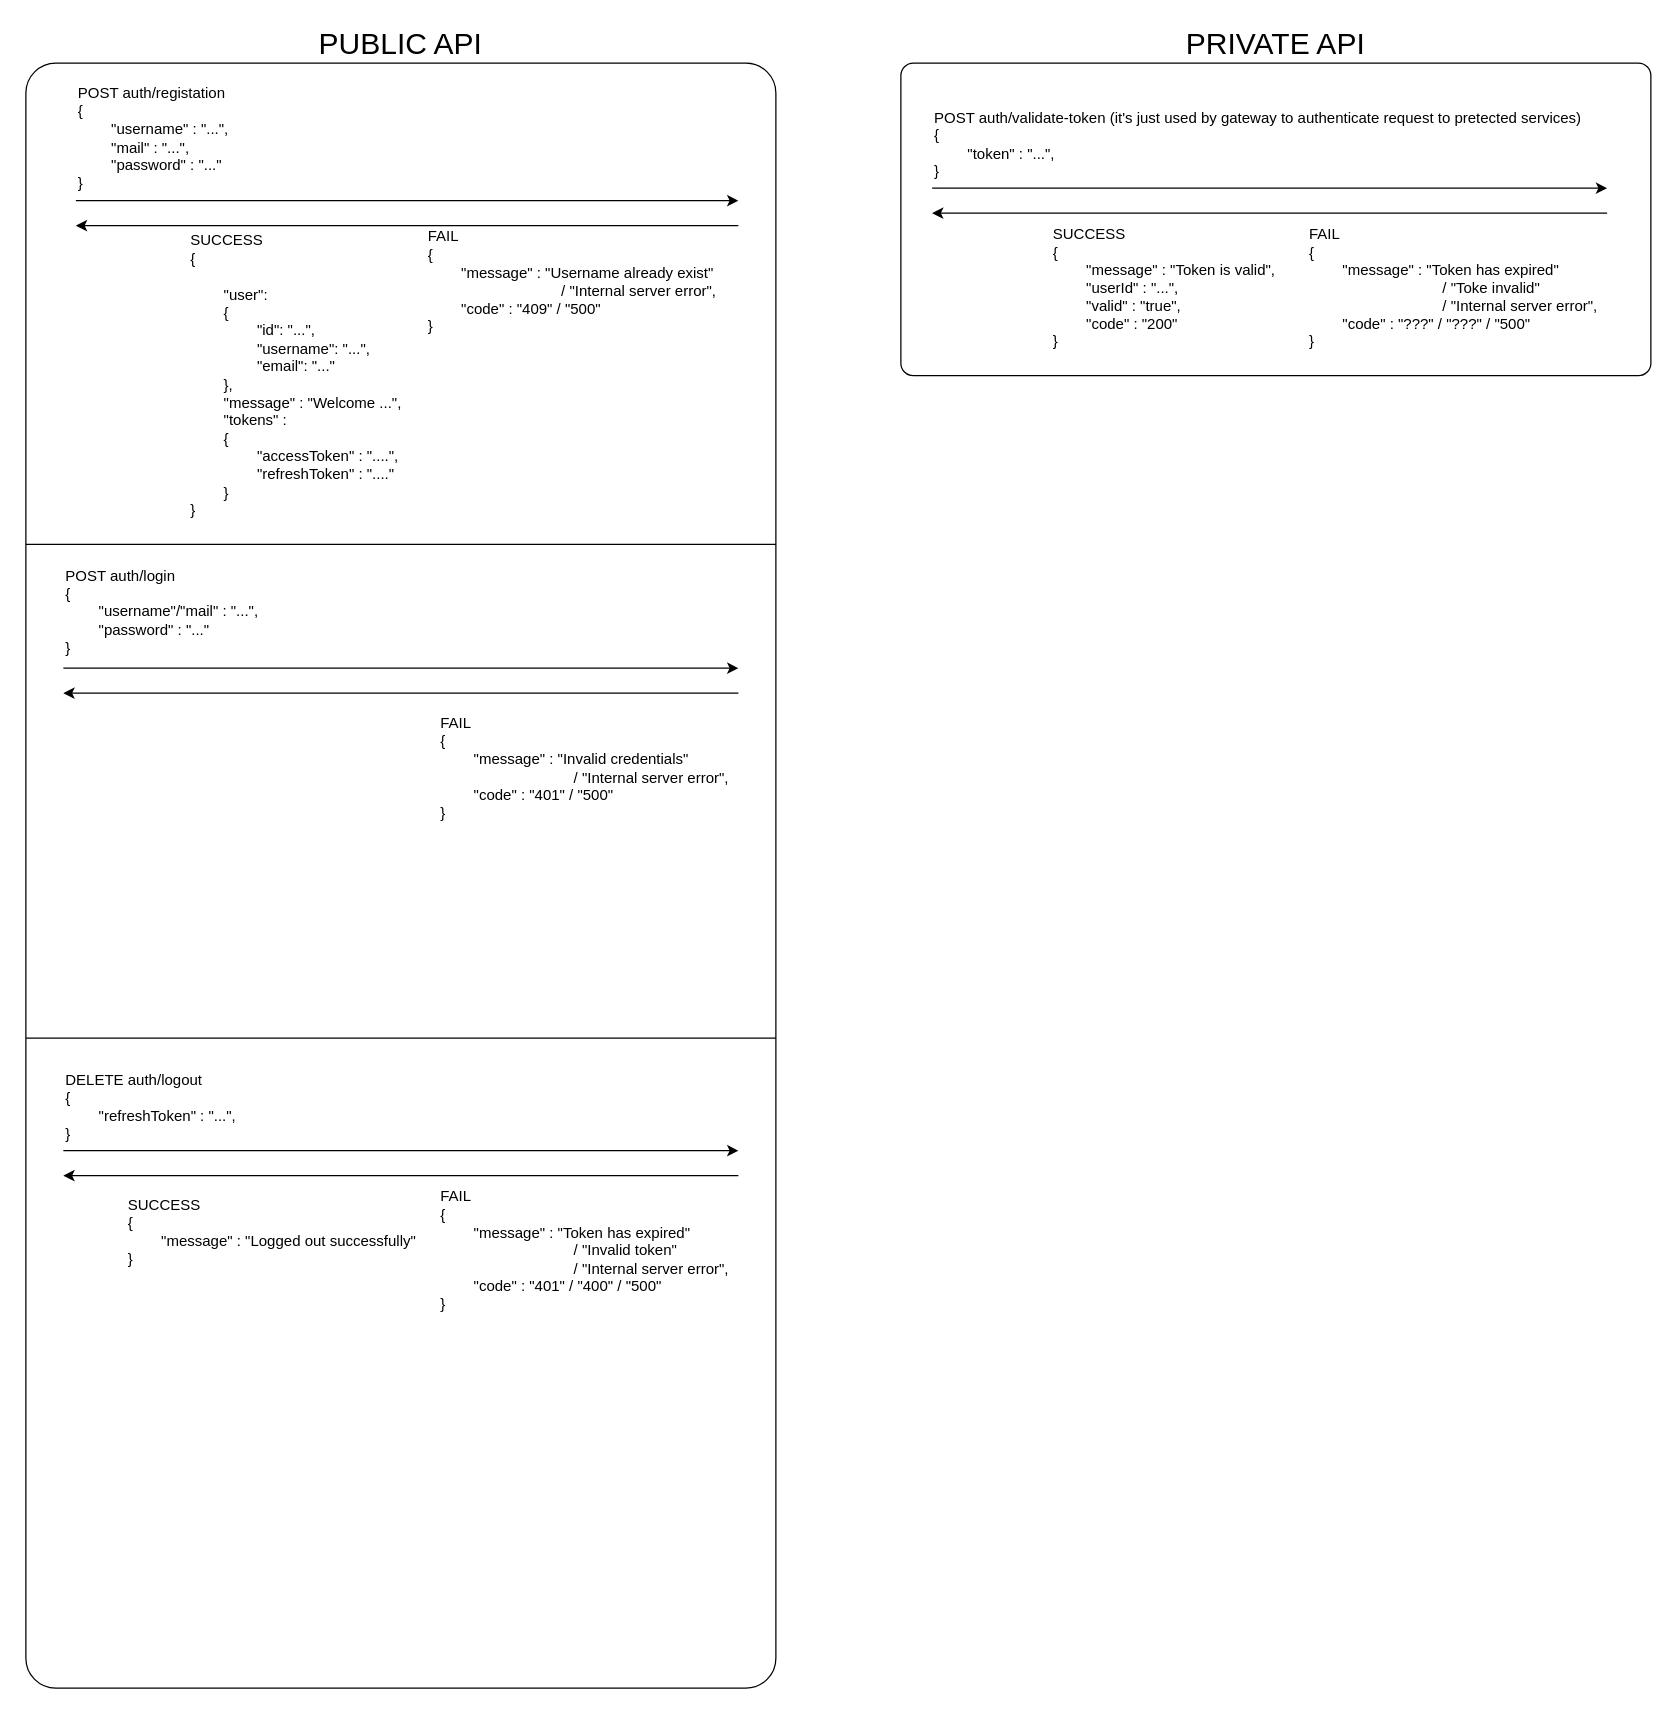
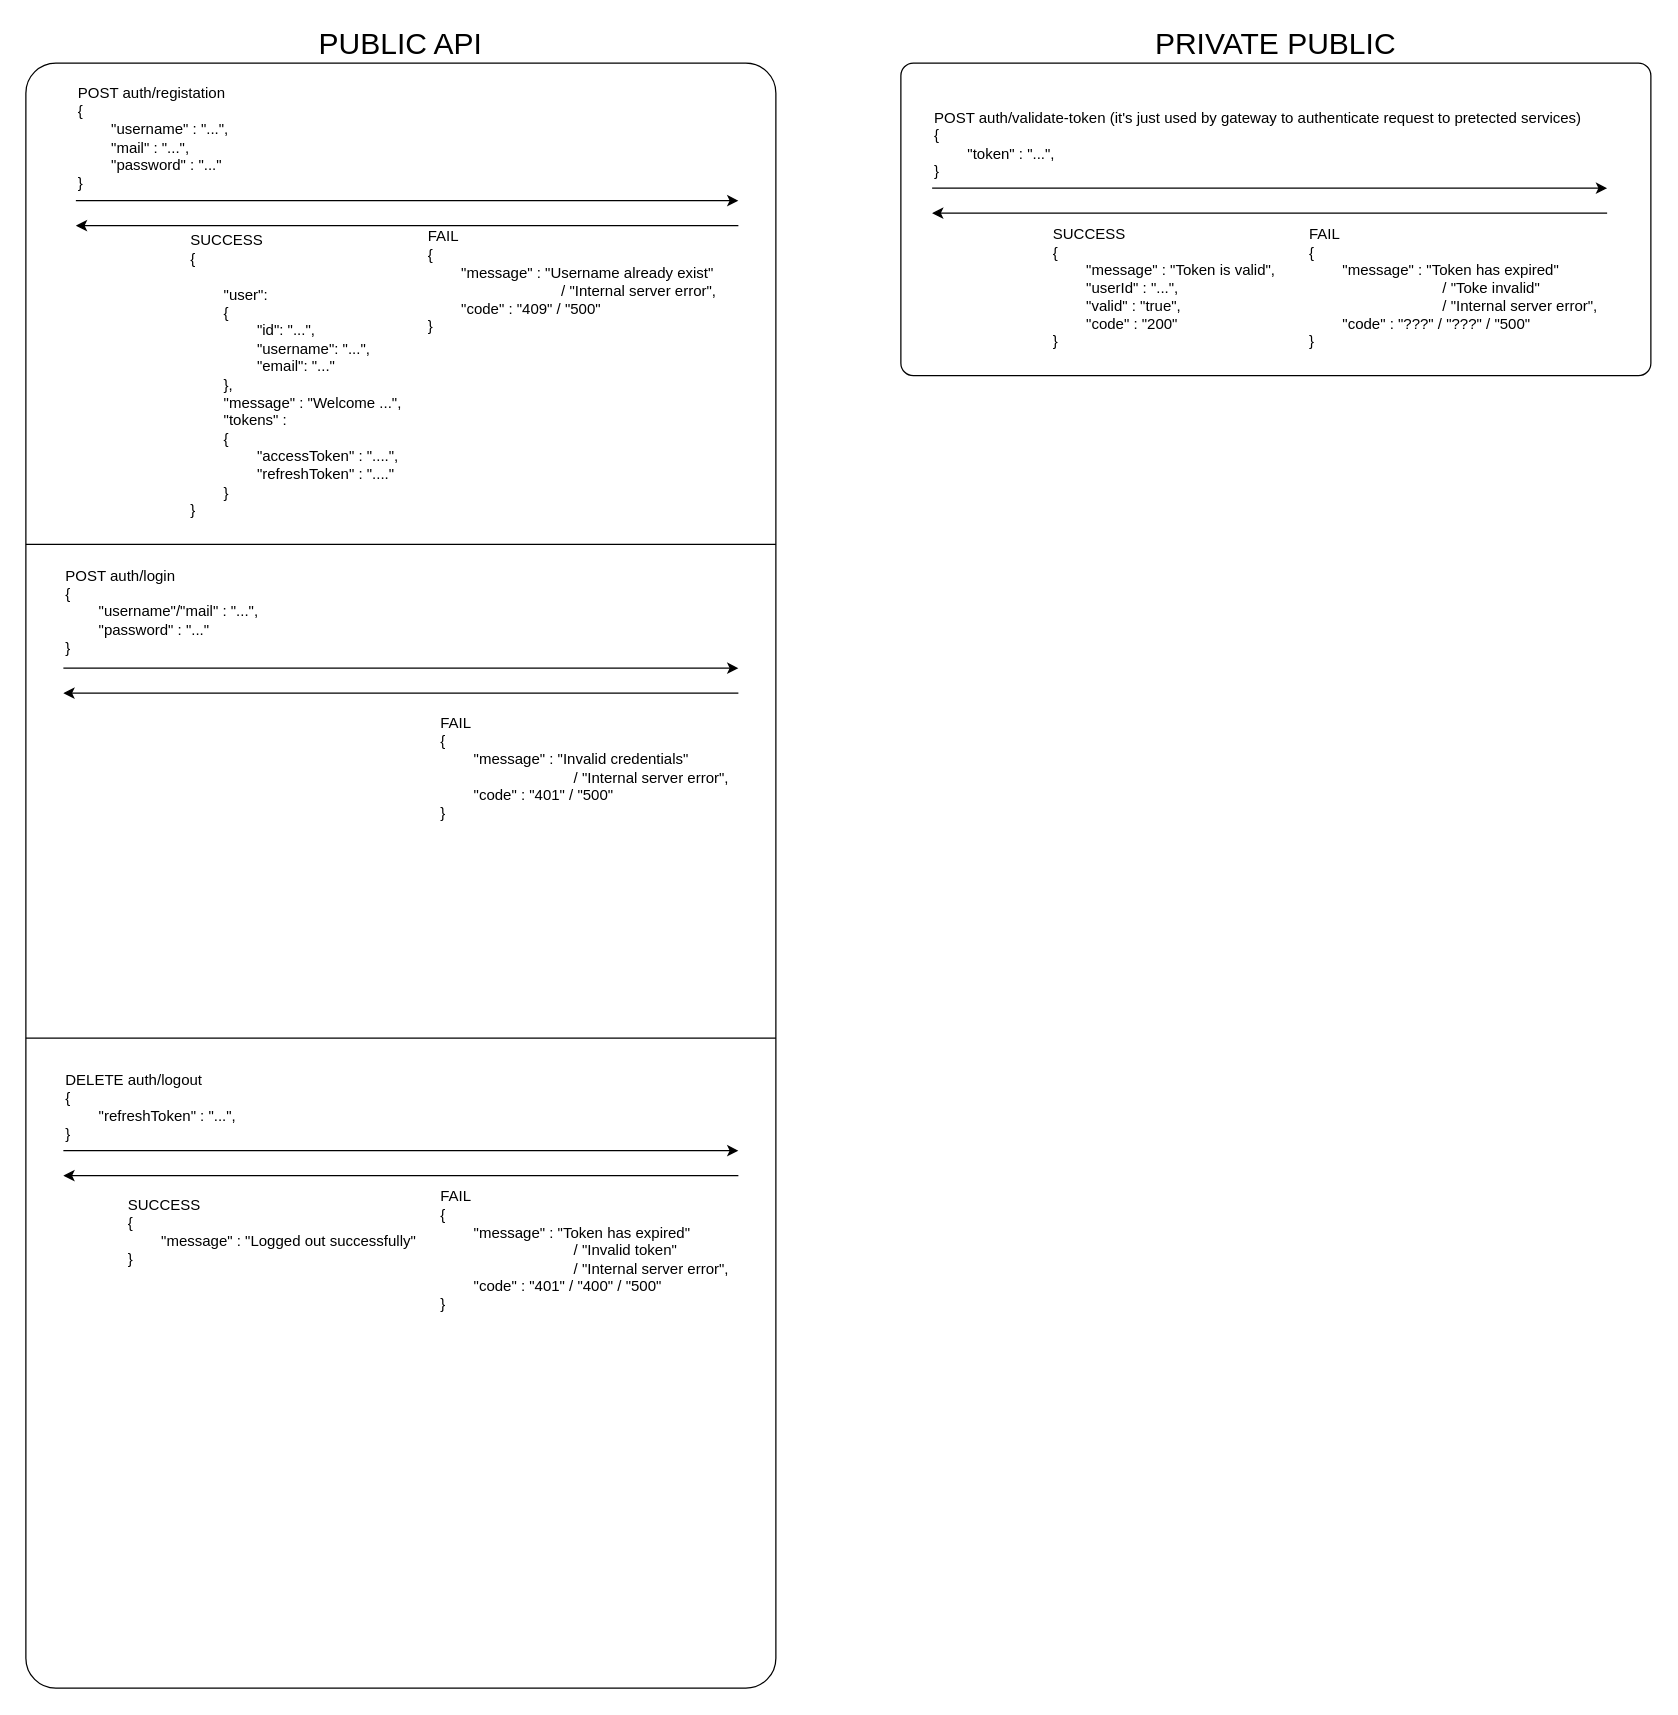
node "PRIVATE API": label "PRIVATE API" -> "PRIVATE PUBLIC"
